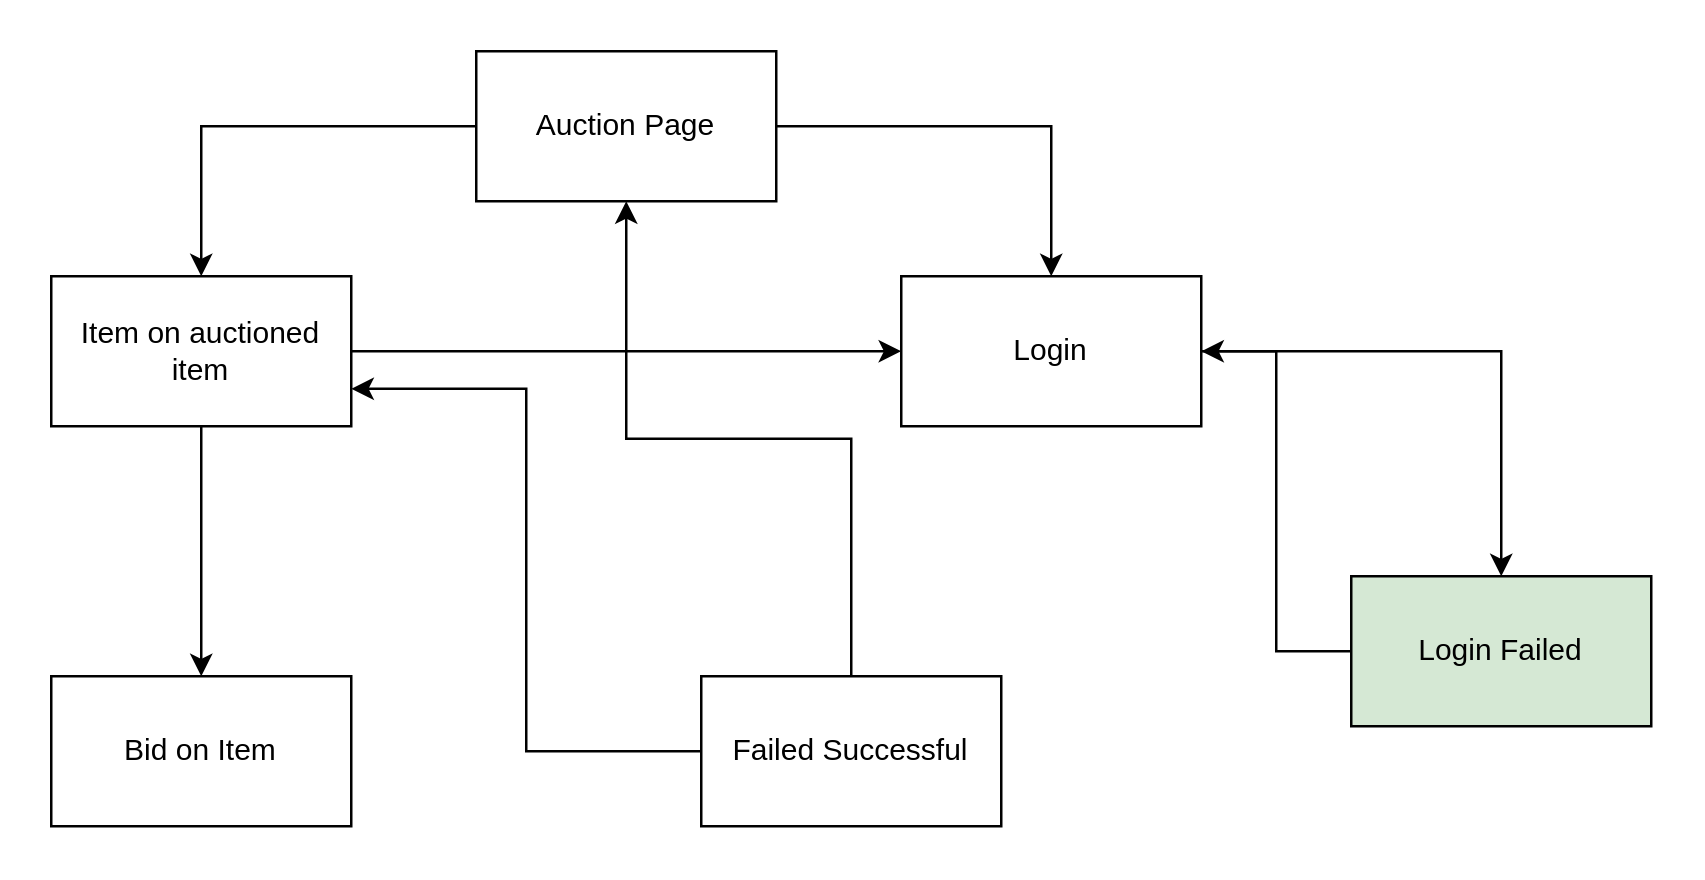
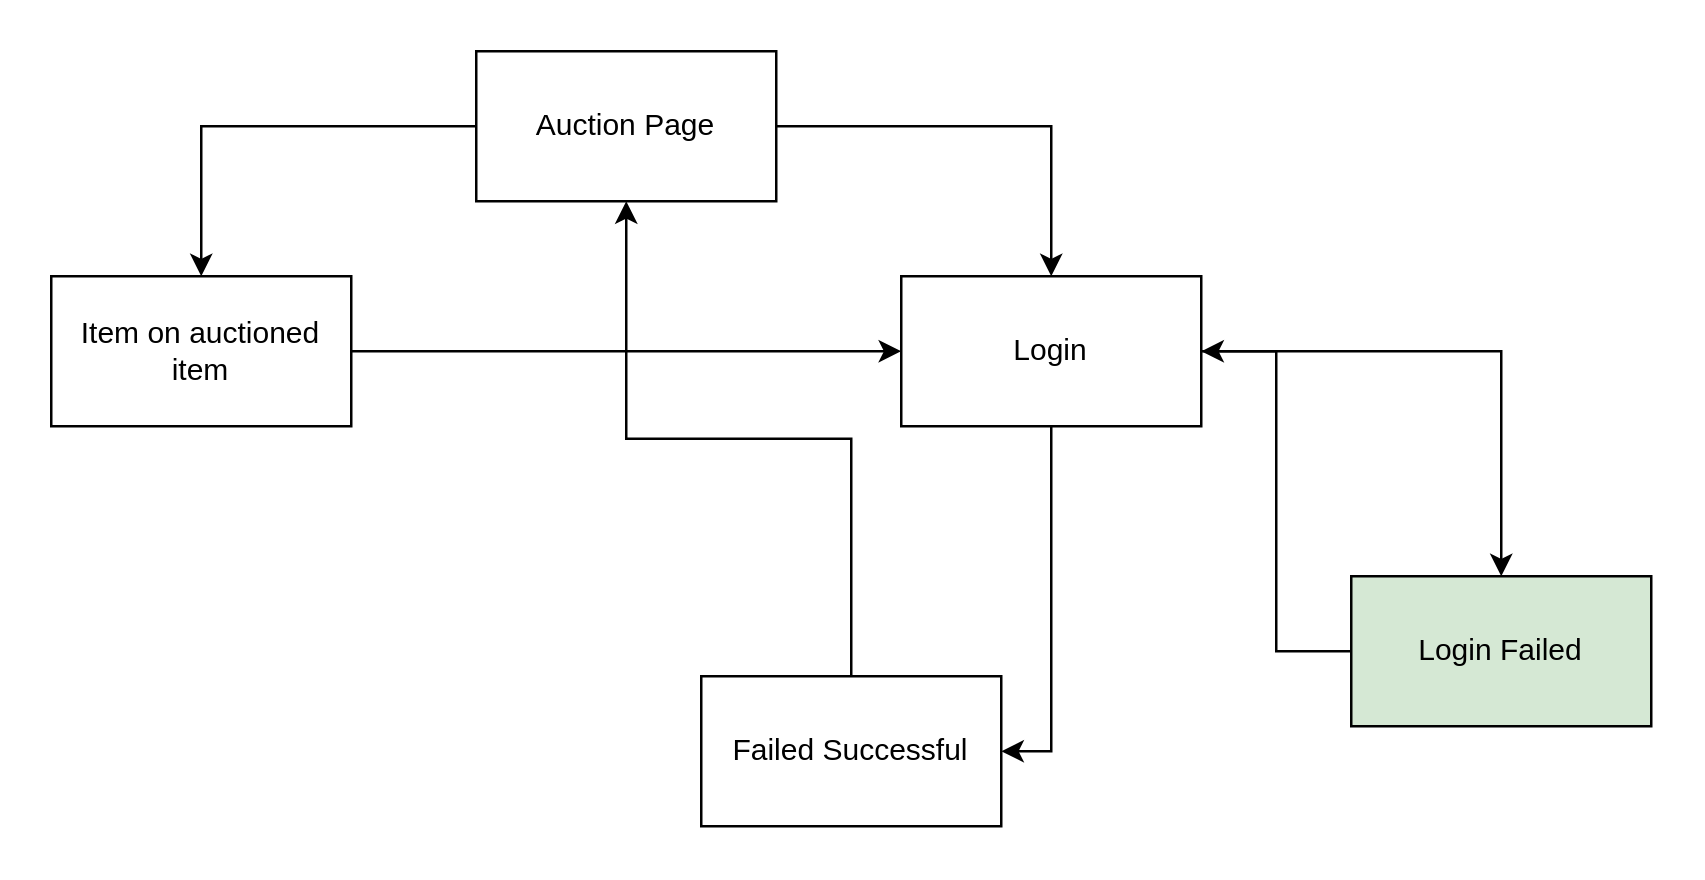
edge "Item on auctioned item" -> "Bid on Item": removed
edge "Failed Successful" -> "Item on auctioned item": removed
edge "Login" -> "Failed Successful": added
node "Bid on Item": removed
